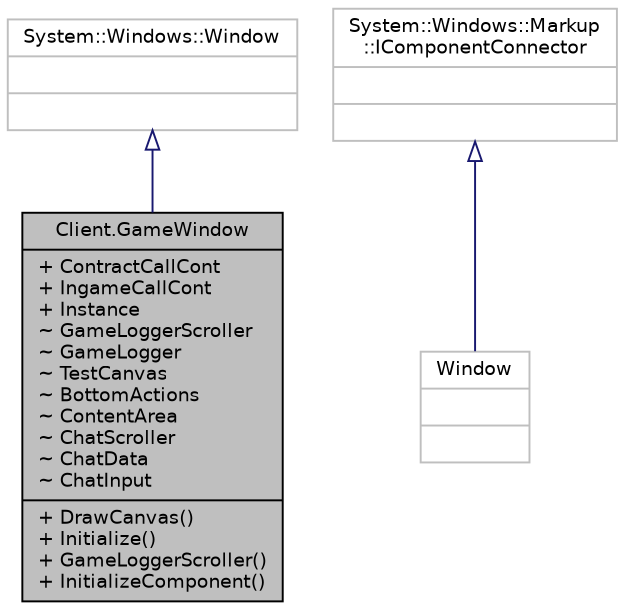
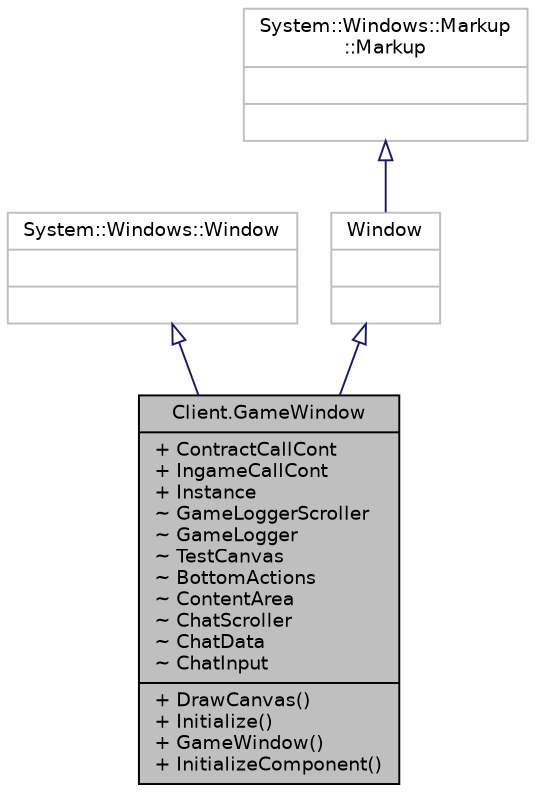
node "System::Windows::Markup": text "::IComponentConnector" -> "::Markup"
edge "Client.GameWindow" -> "Window": added
node "Client.GameWindow": text "+ GameLoggerScroller()" -> "+ GameWindow()"
